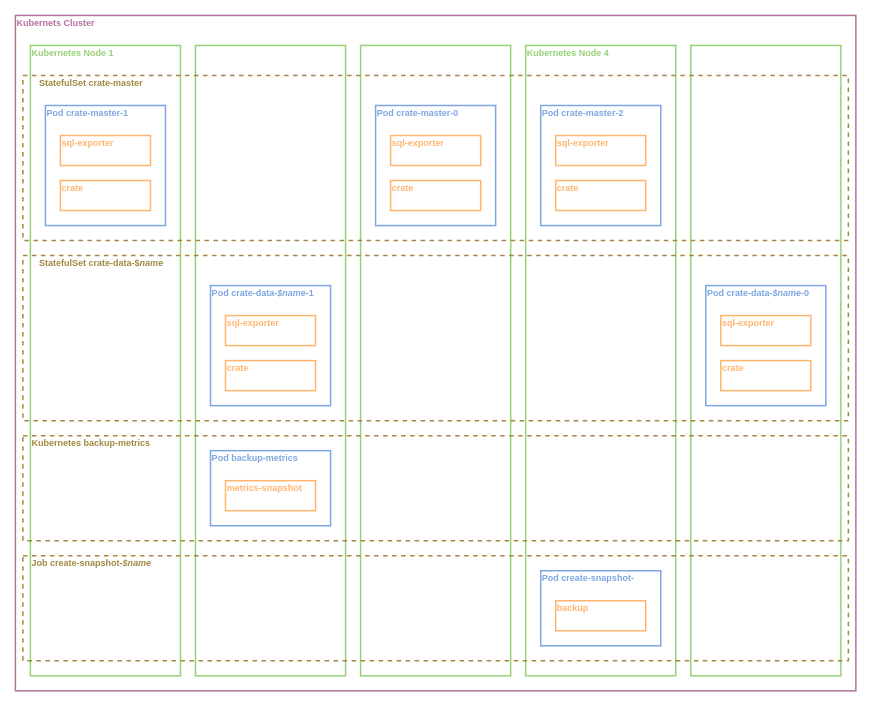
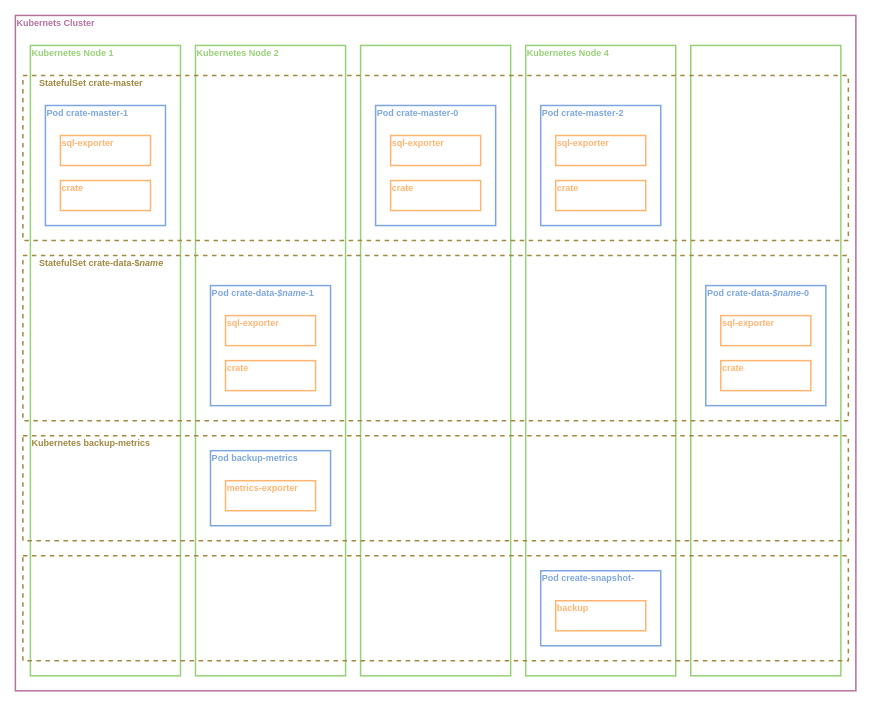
node "Kubernetes Node 2": added
node "metrics-snapshot": label "metrics-snapshot" -> "metrics-exporter"
node "Job create-snapshot-$name": removed
